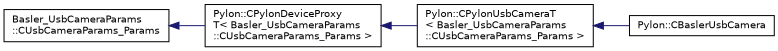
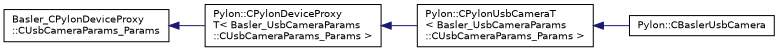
node "Basler_UsbCameraParams ::CUsbCameraParams_Params": label "Basler_UsbCameraParams ::CUsbCameraParams_Params" -> "Basler_CPylonDeviceProxy ::CUsbCameraParams_Params"
